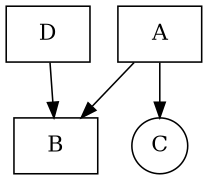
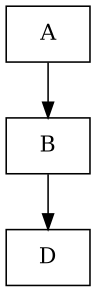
edge "D" -> "B": reversed
node "C": removed
